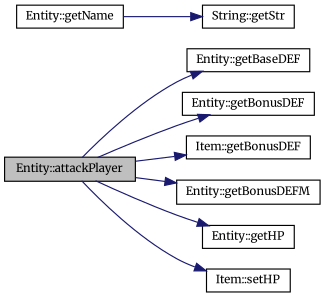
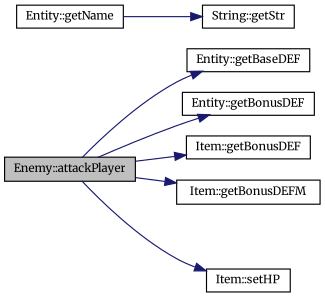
node "Entity::attackPlayer": label "Entity::attackPlayer" -> "Enemy::attackPlayer"
node "Entity::getBonusDEFM": label "Entity::getBonusDEFM" -> "Item::getBonusDEFM"
node "Entity::getHP": removed
